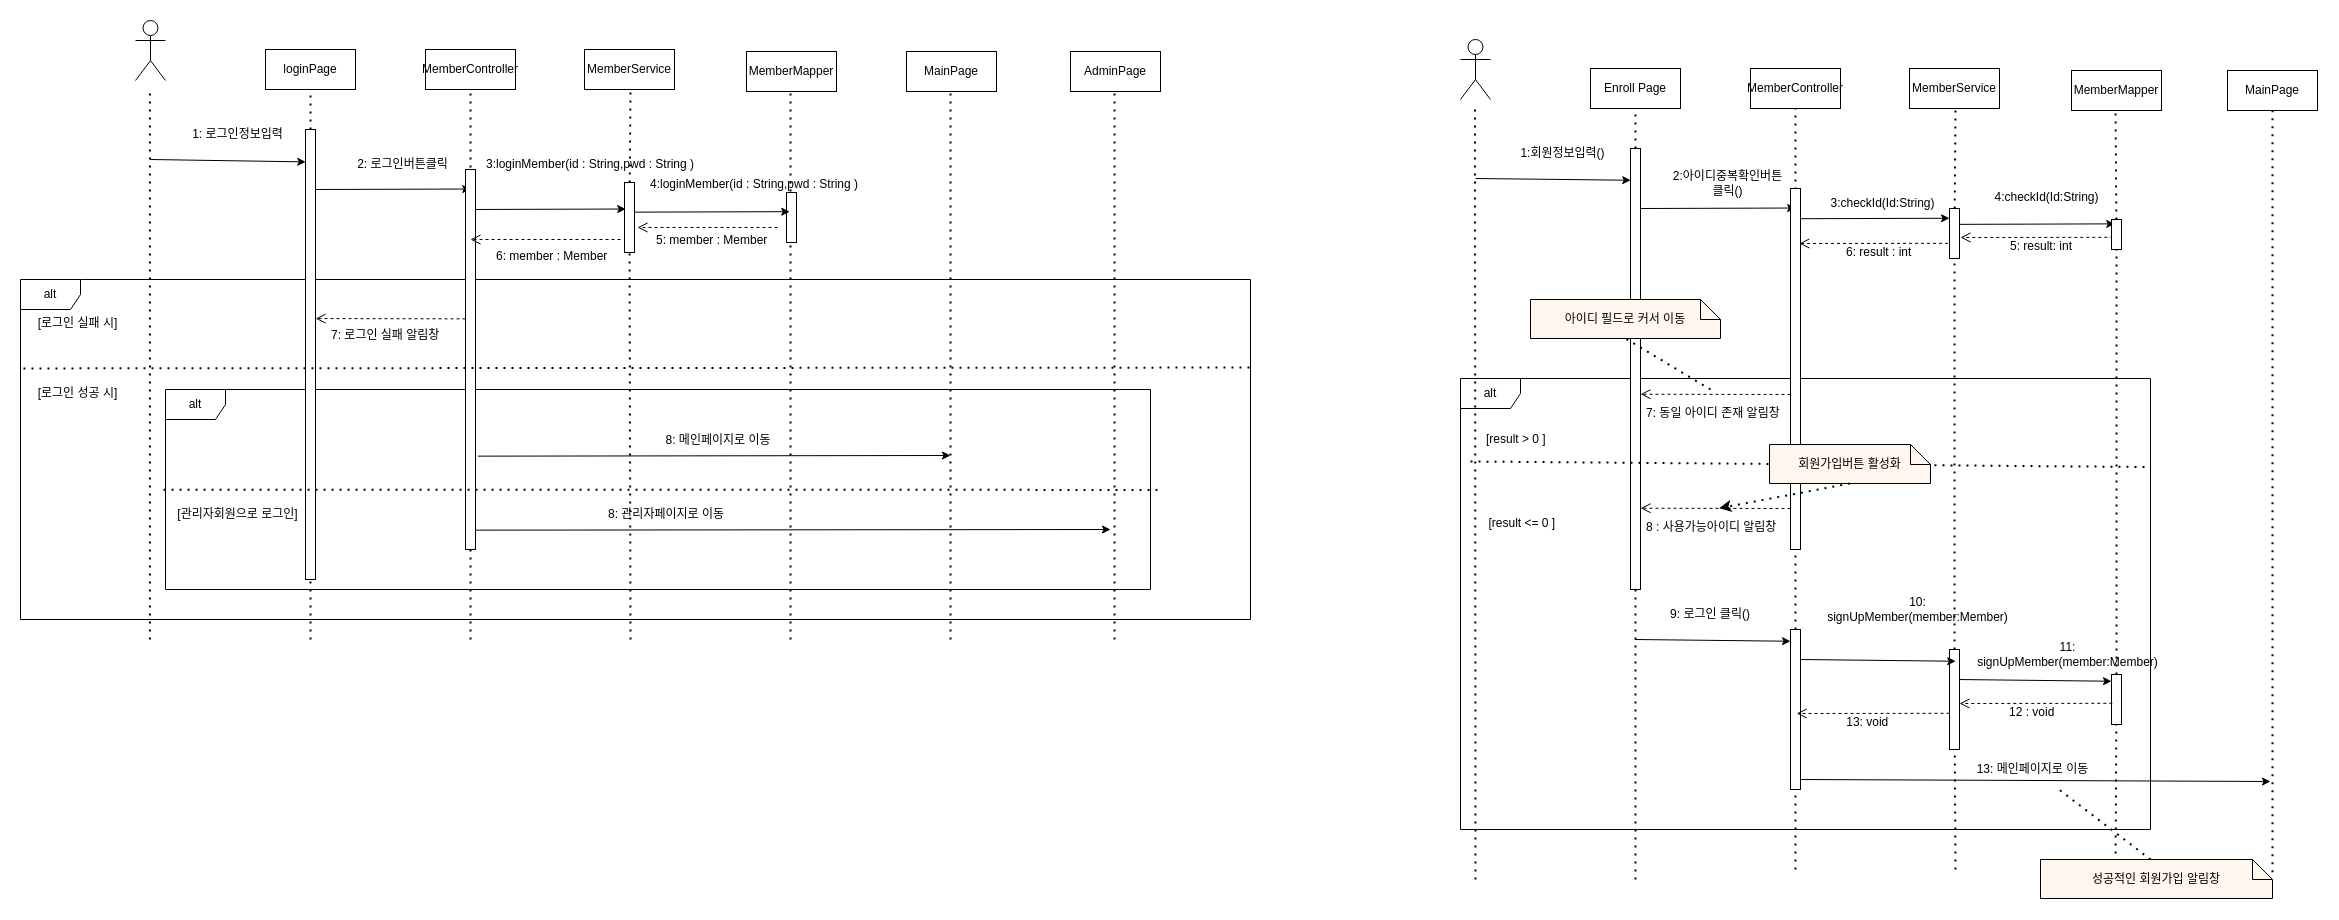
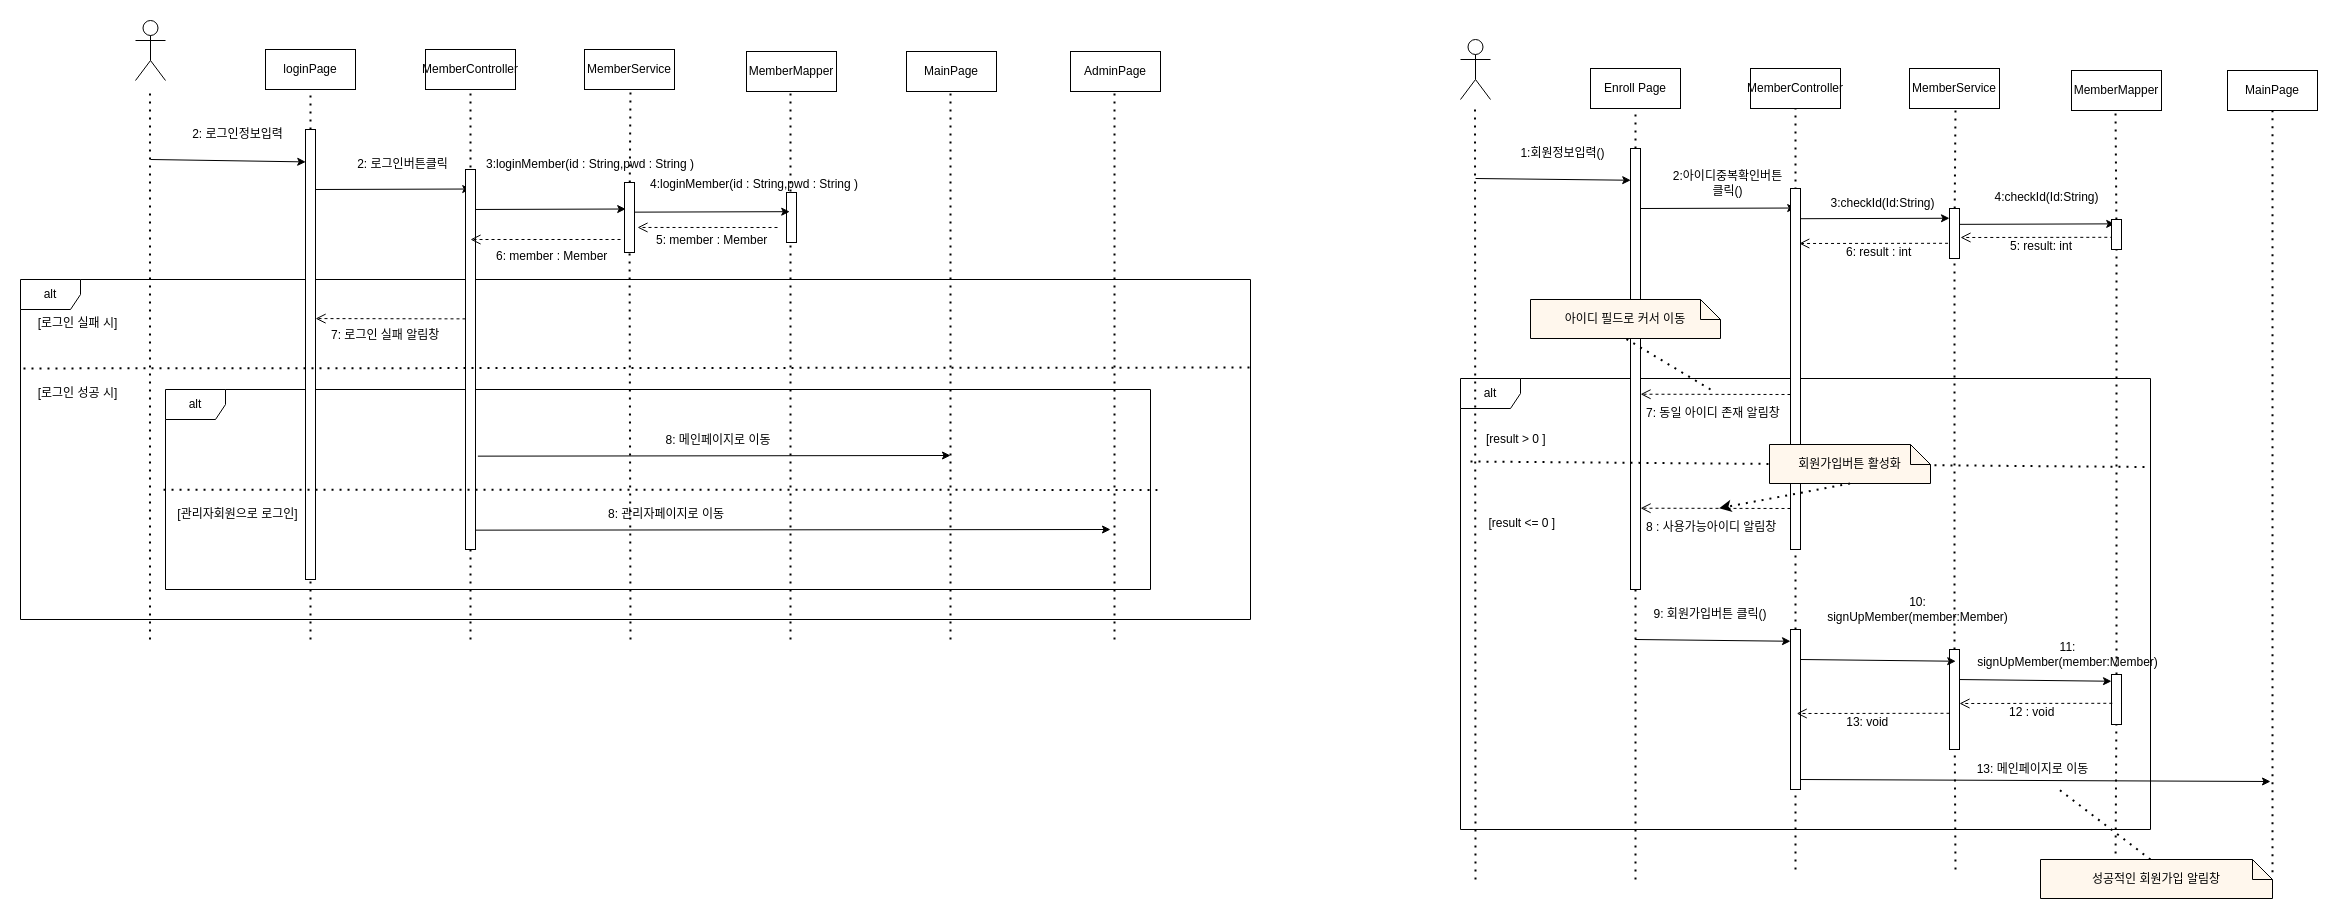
node "1: 로그인정보입력": label "1: 로그인정보입력" -> "2: 로그인정보입력"
node "9: 로그인 클릭()": label "9: 로그인 클릭()" -> "9: 회원가입버튼 클릭()"
